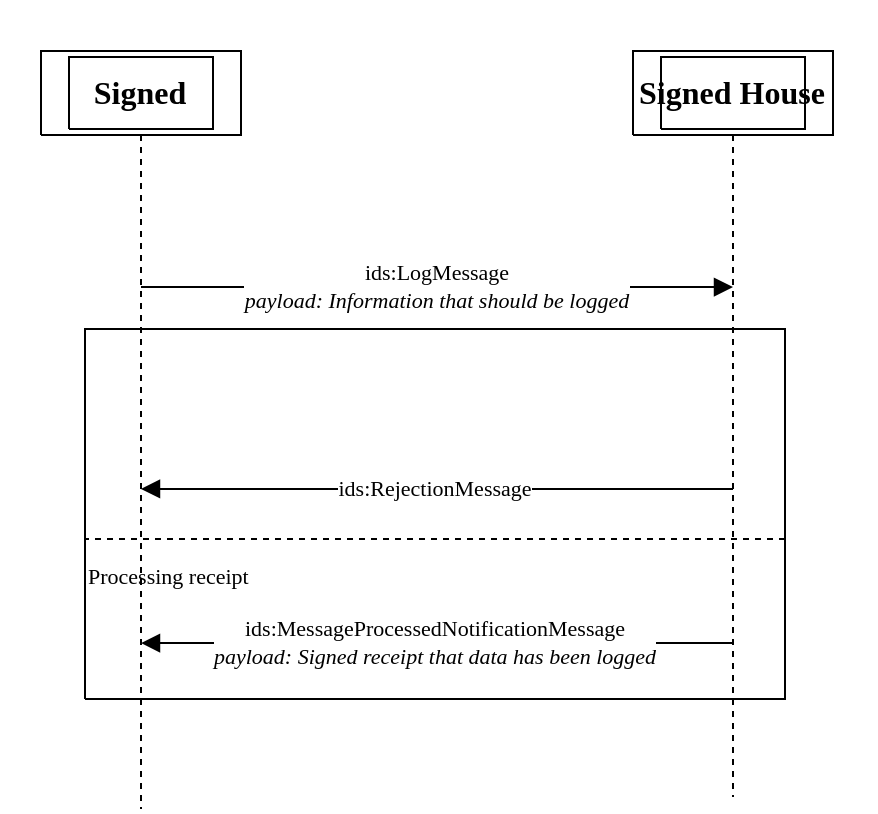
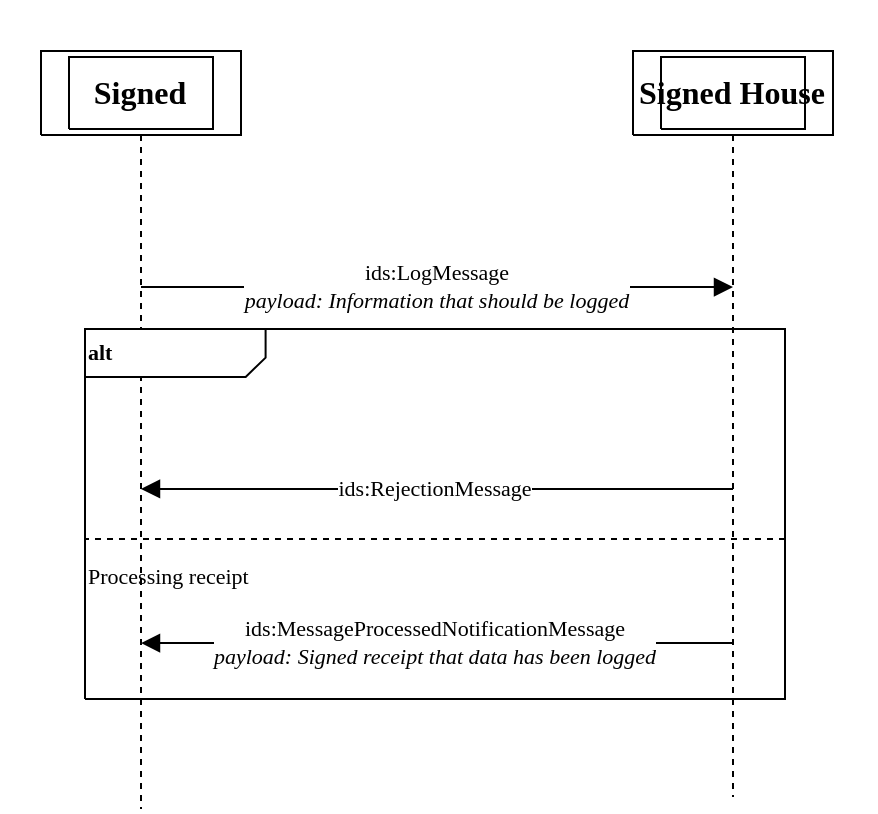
node "alt": added
